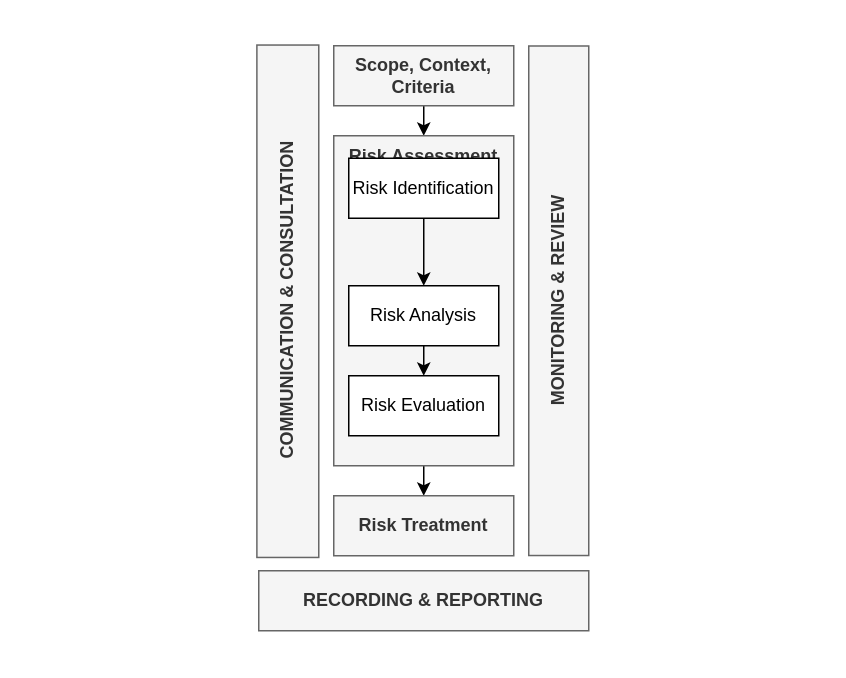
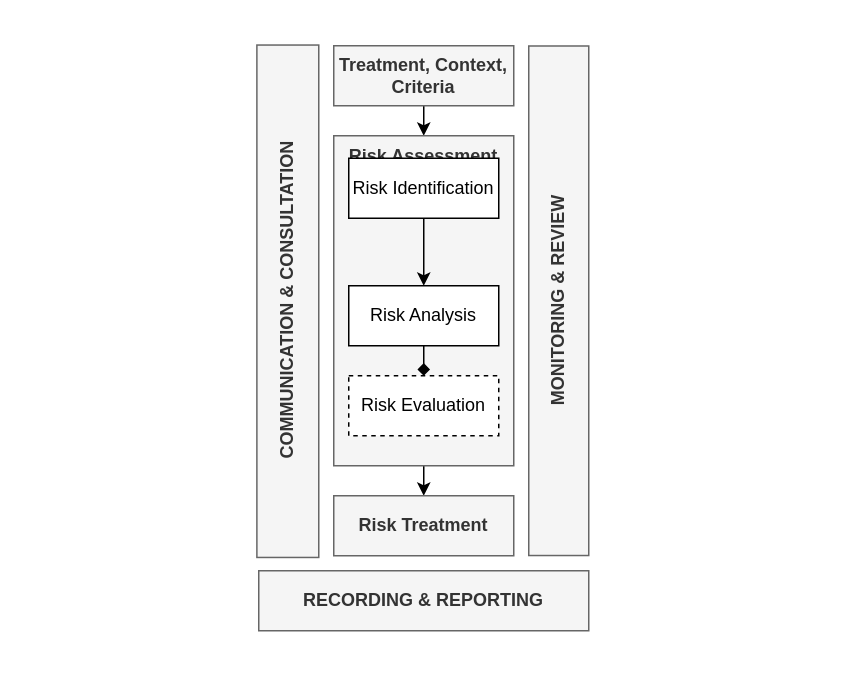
node "Scope, Context, Criteria": label "Scope, Context, Criteria" -> "Treatment, Context, Criteria"
edge "Risk Analysis" -> "Risk Evaluation": arrowhead classic -> diamond
node "Risk Evaluation": style solid -> dashed
